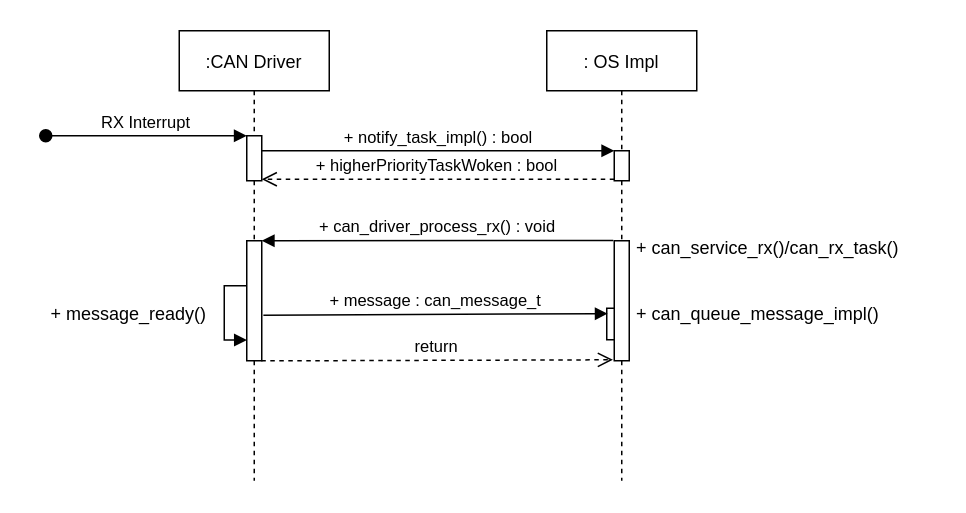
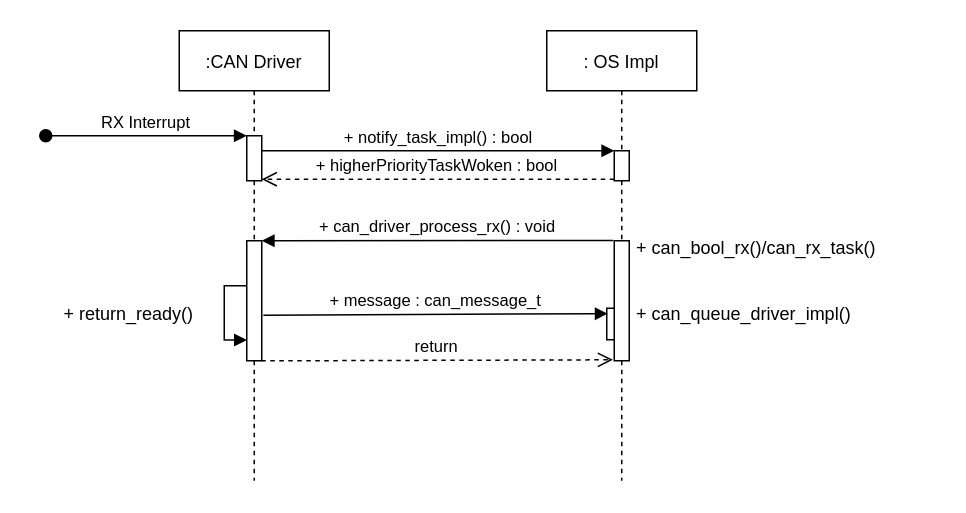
node "+ can_service_rx()/can_rx_task()": label "+ can_service_rx()/can_rx_task()" -> "+ can_bool_rx()/can_rx_task()"
node "+ message_ready()": label "+ message_ready()" -> "+ return_ready()"
node "+ can_queue_message_impl()": label "+ can_queue_message_impl()" -> "+ can_queue_driver_impl()"
